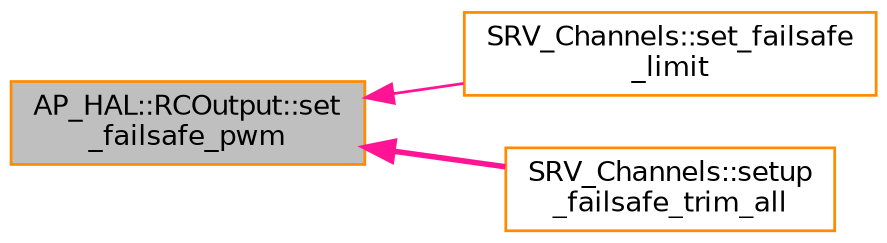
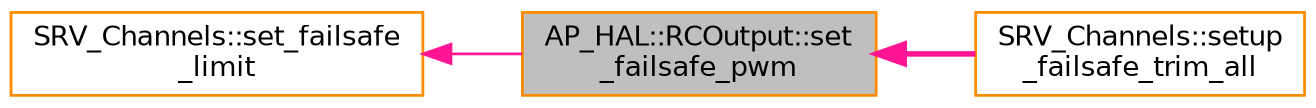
edge "SRV_Channels::set_failsafe _limit" -> "AP_HAL::RCOutput::set _failsafe_pwm": reversed
